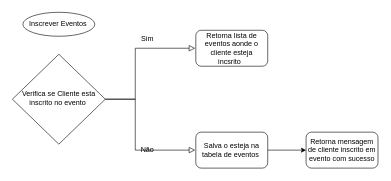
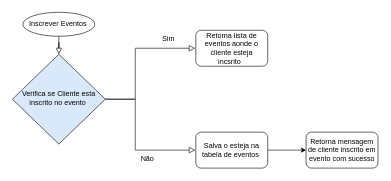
node "Sim": moved (147, 39) -> (168, 39)
edge "Inscrever Eventos" -> "Verifica se Cliente esta inscrito no evento": added
node "Verifica se Cliente esta inscrito no evento": fillcolor #ffffff -> #dae8fc
node "Não": moved (147, 150) -> (147, 159)
